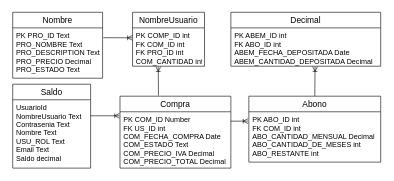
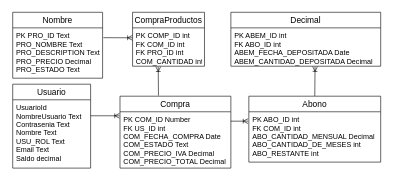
node "NombreUsuario": label "NombreUsuario" -> "CompraProductos"
node "Saldo": label "Saldo" -> "Usuario"
